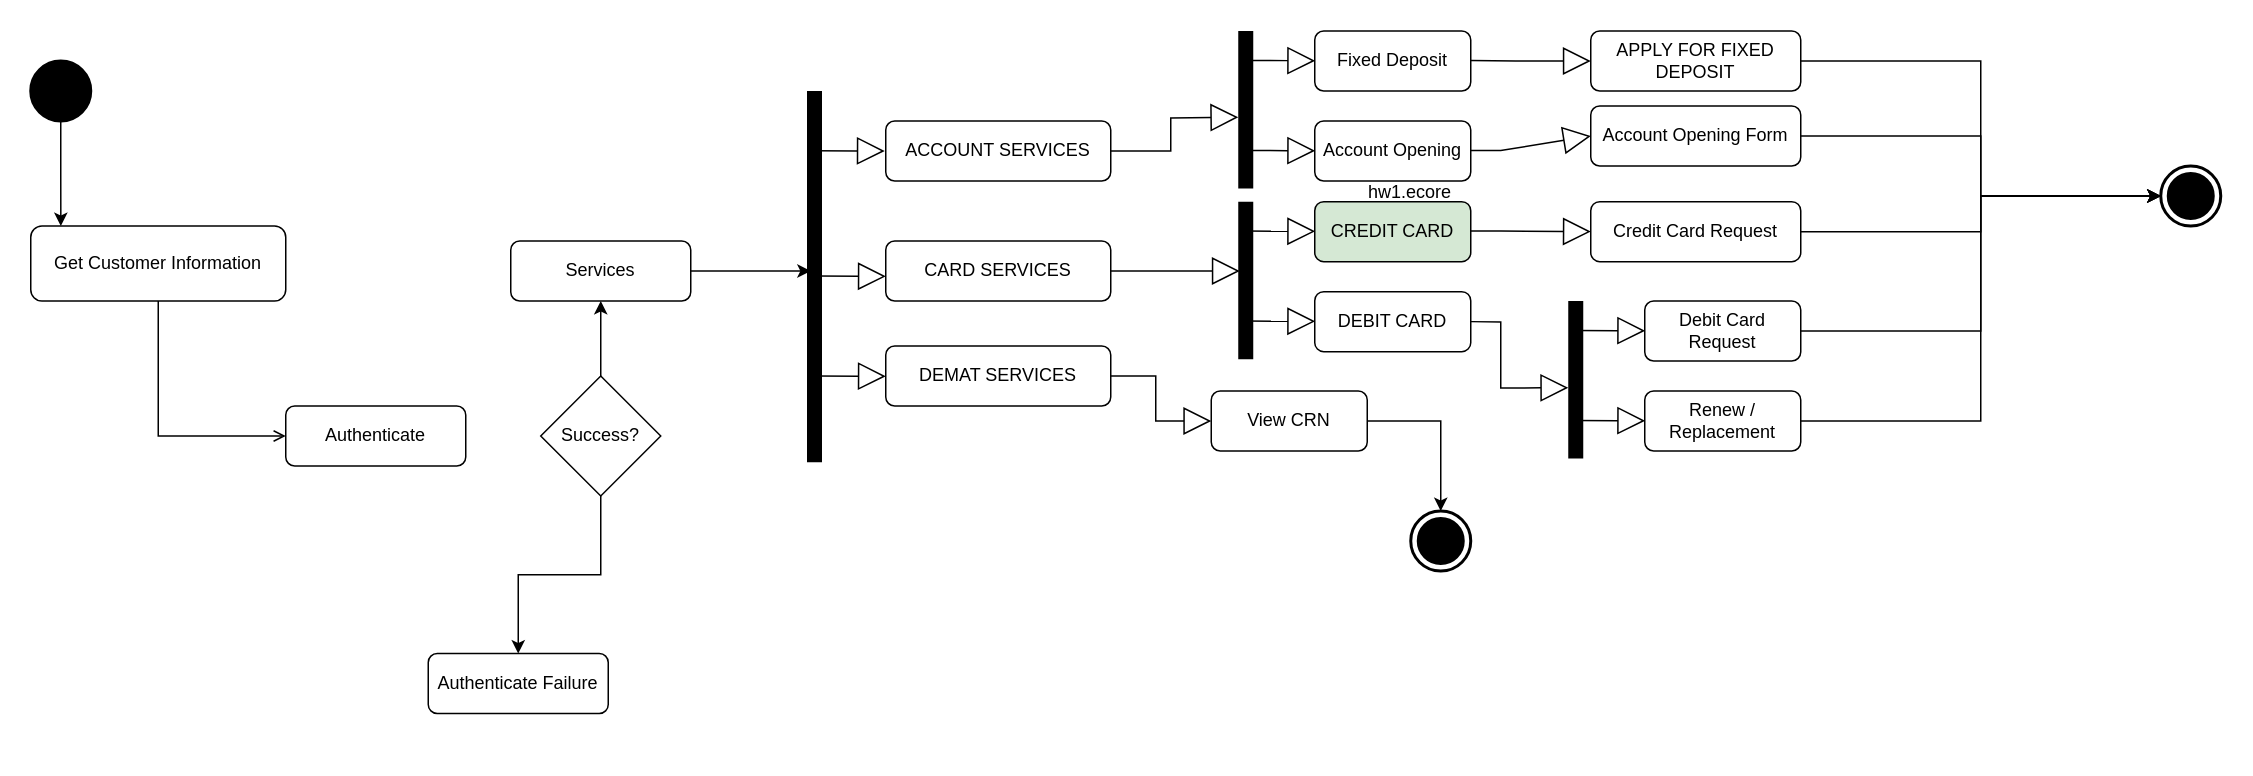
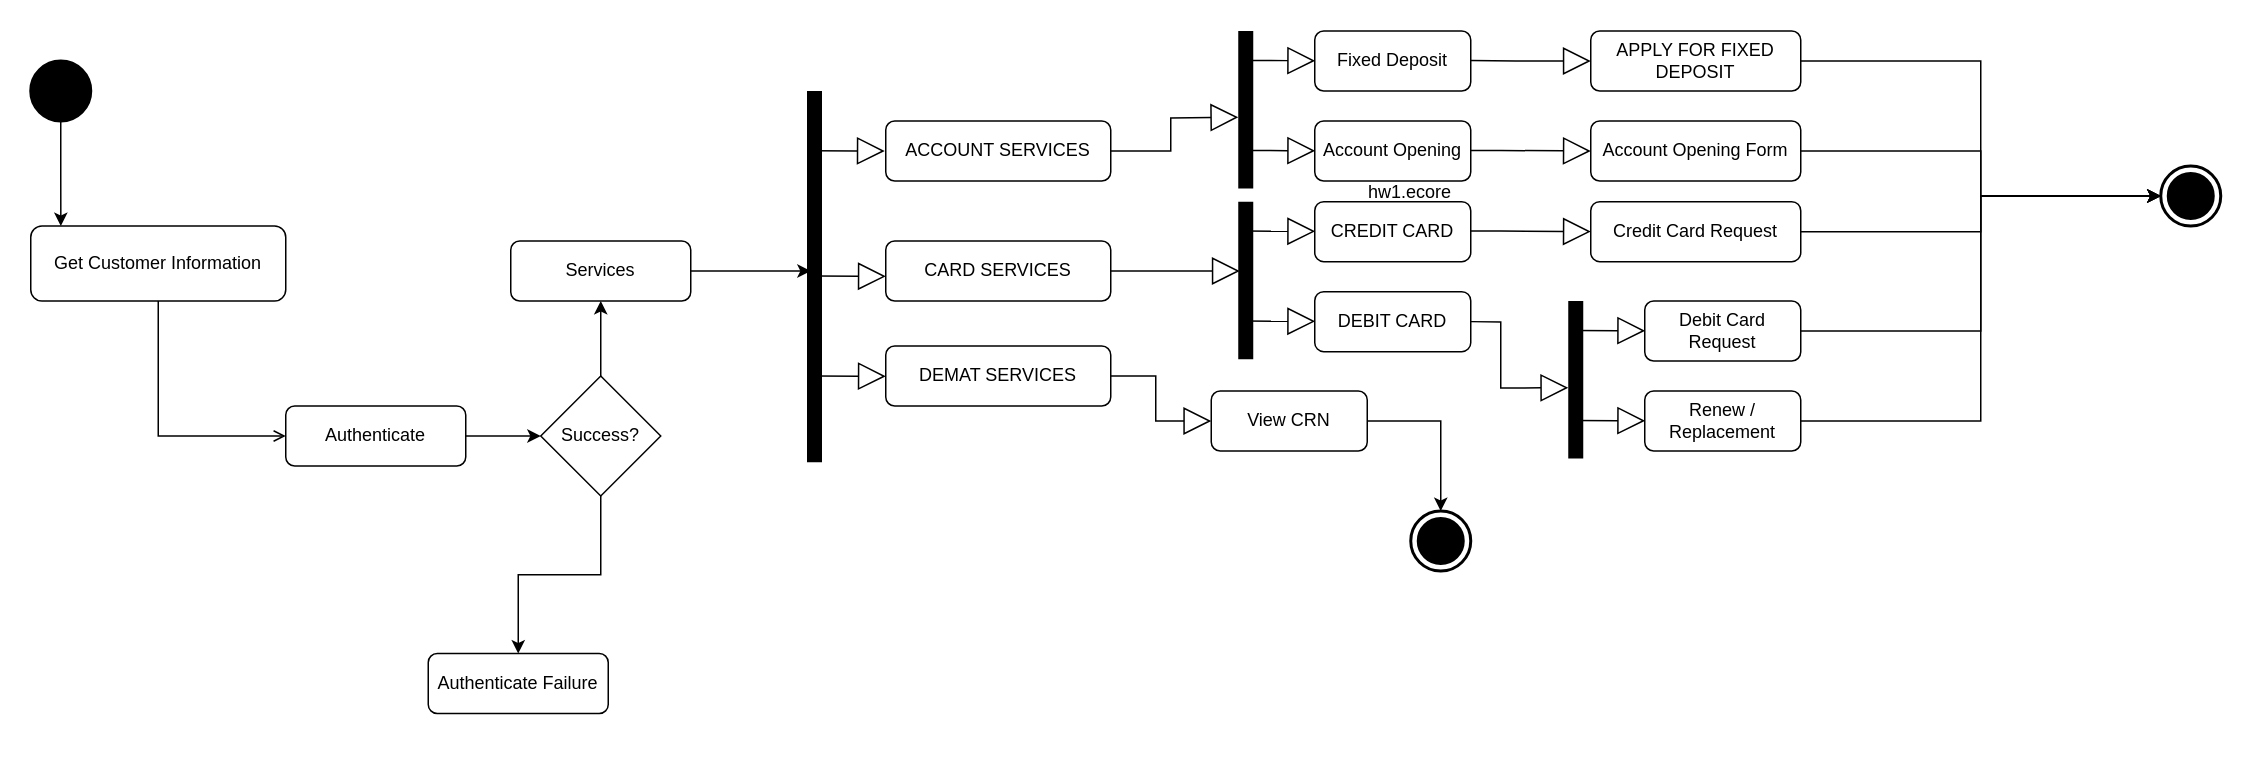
node "Account Opening Form": moved (1696, 136) -> (1696, 151)
node "CREDIT CARD": fillcolor #d5e8d4 -> #ffffff
edge "Authenticate" -> "Success?": added
